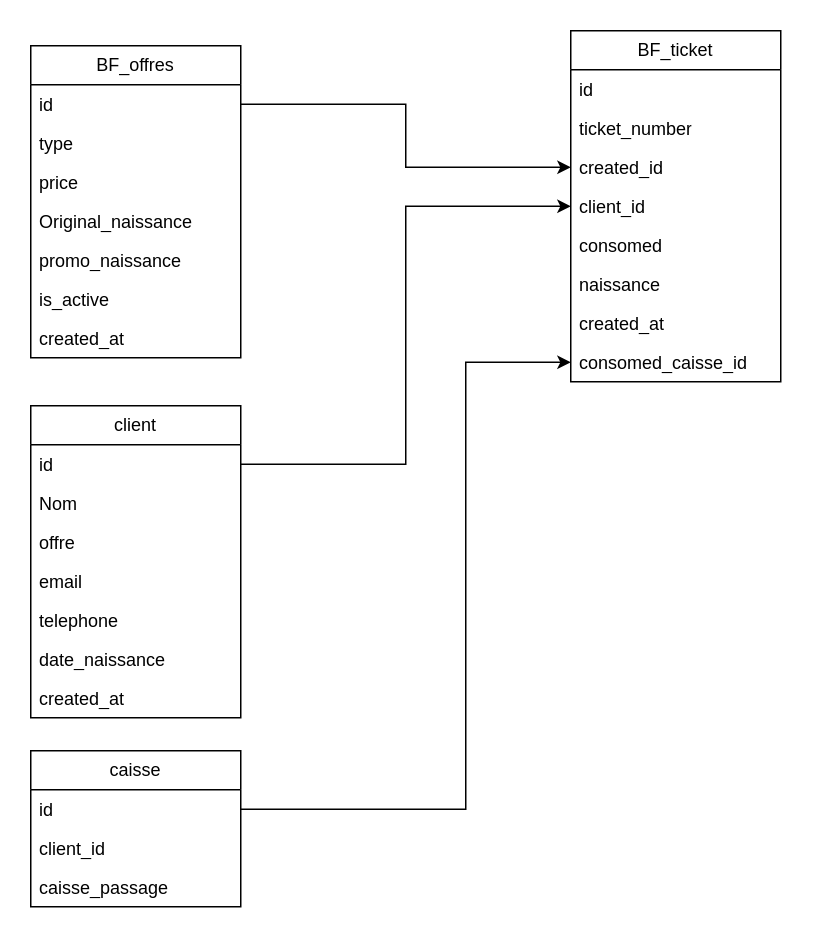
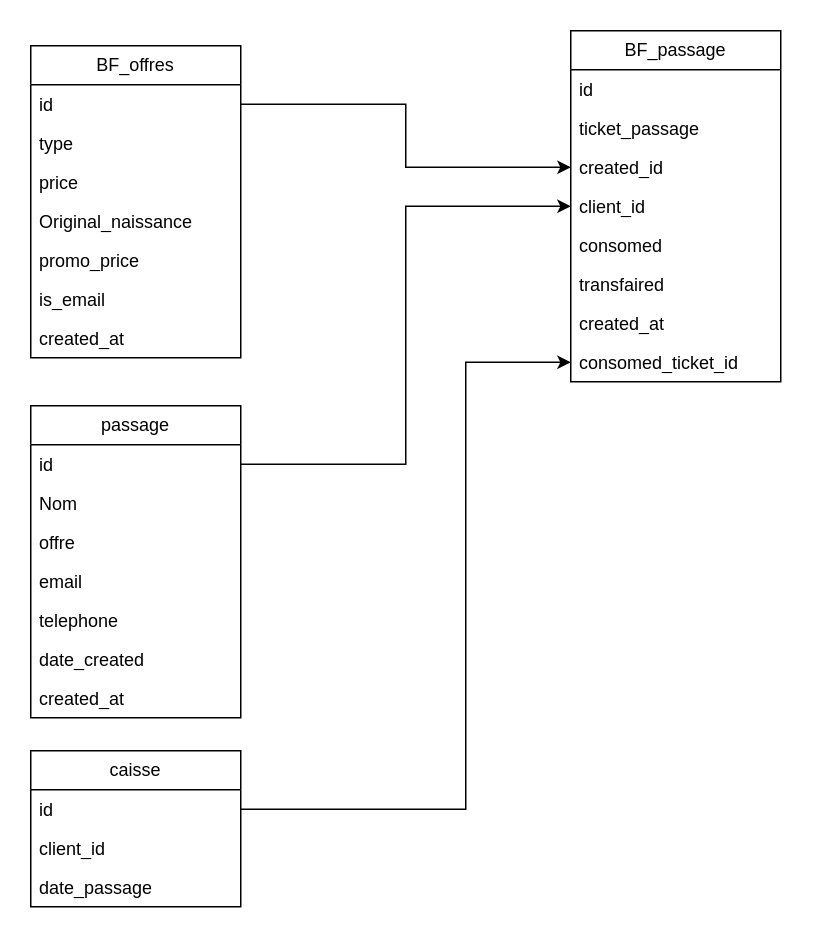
node "BF_ticket": label "BF_ticket" -> "BF_passage"
node "ticket_number": label "ticket_number" -> "ticket_passage"
node "promo_naissance": label "promo_naissance" -> "promo_price"
node "naissance": label "naissance" -> "transfaired"
node "is_active": label "is_active" -> "is_email"
node "consomed_caisse_id": label "consomed_caisse_id" -> "consomed_ticket_id"
node "client": label "client" -> "passage"
node "date_naissance": label "date_naissance" -> "date_created"
node "caisse_passage": label "caisse_passage" -> "date_passage"
